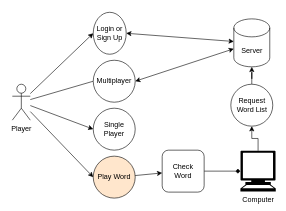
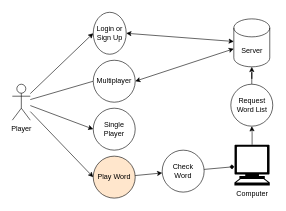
node "Check Word": shape rounded rectangle -> ellipse
node "Computer": moved (258, 171) -> (252, 165)
